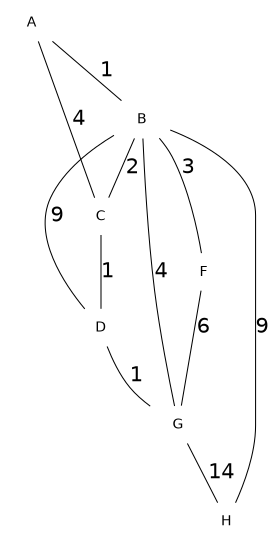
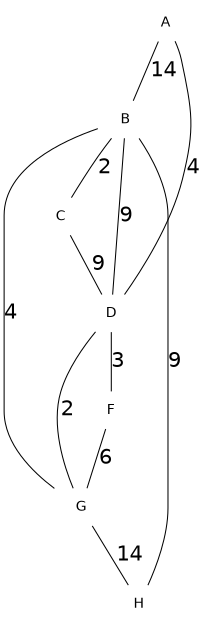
edge "A" -- "B": label "1" -> "14"
edge "A" -- "C": now "A" -- "D"
edge "B" -- "F": now "D" -- "F"
edge "C" -- "D": label "1" -> "9"
edge "D" -- "G": label "1" -> "2"
